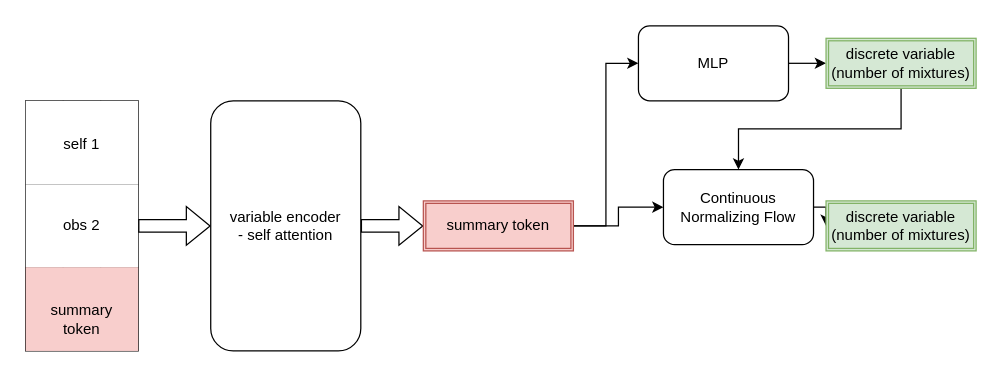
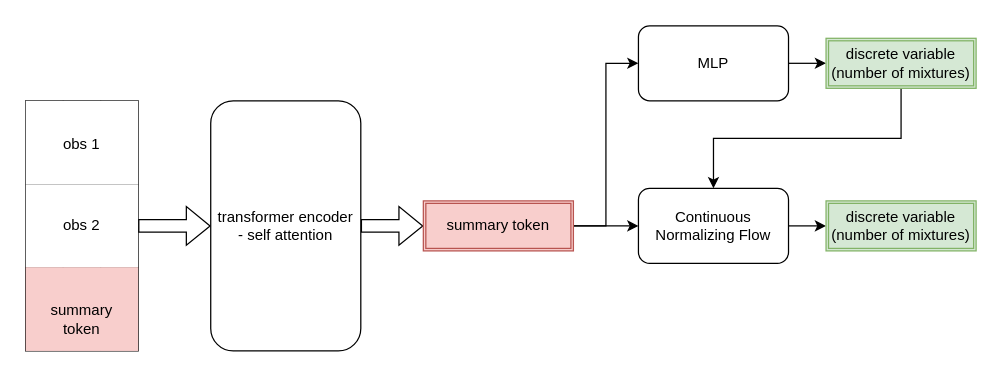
node "self 1": label "self 1" -> "obs 1"
node "Continuous Normalizing Flow": moved (738, 207) -> (713, 226)
node "variable encoder - self attention": label "variable encoder - self attention" -> "transformer encoder - self attention"
